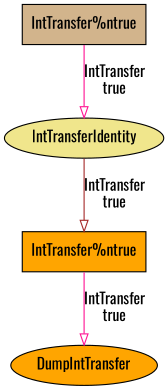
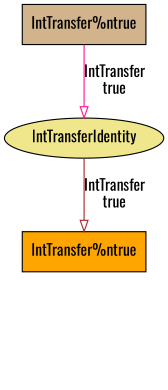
node "DumpIntTransfer": removed
